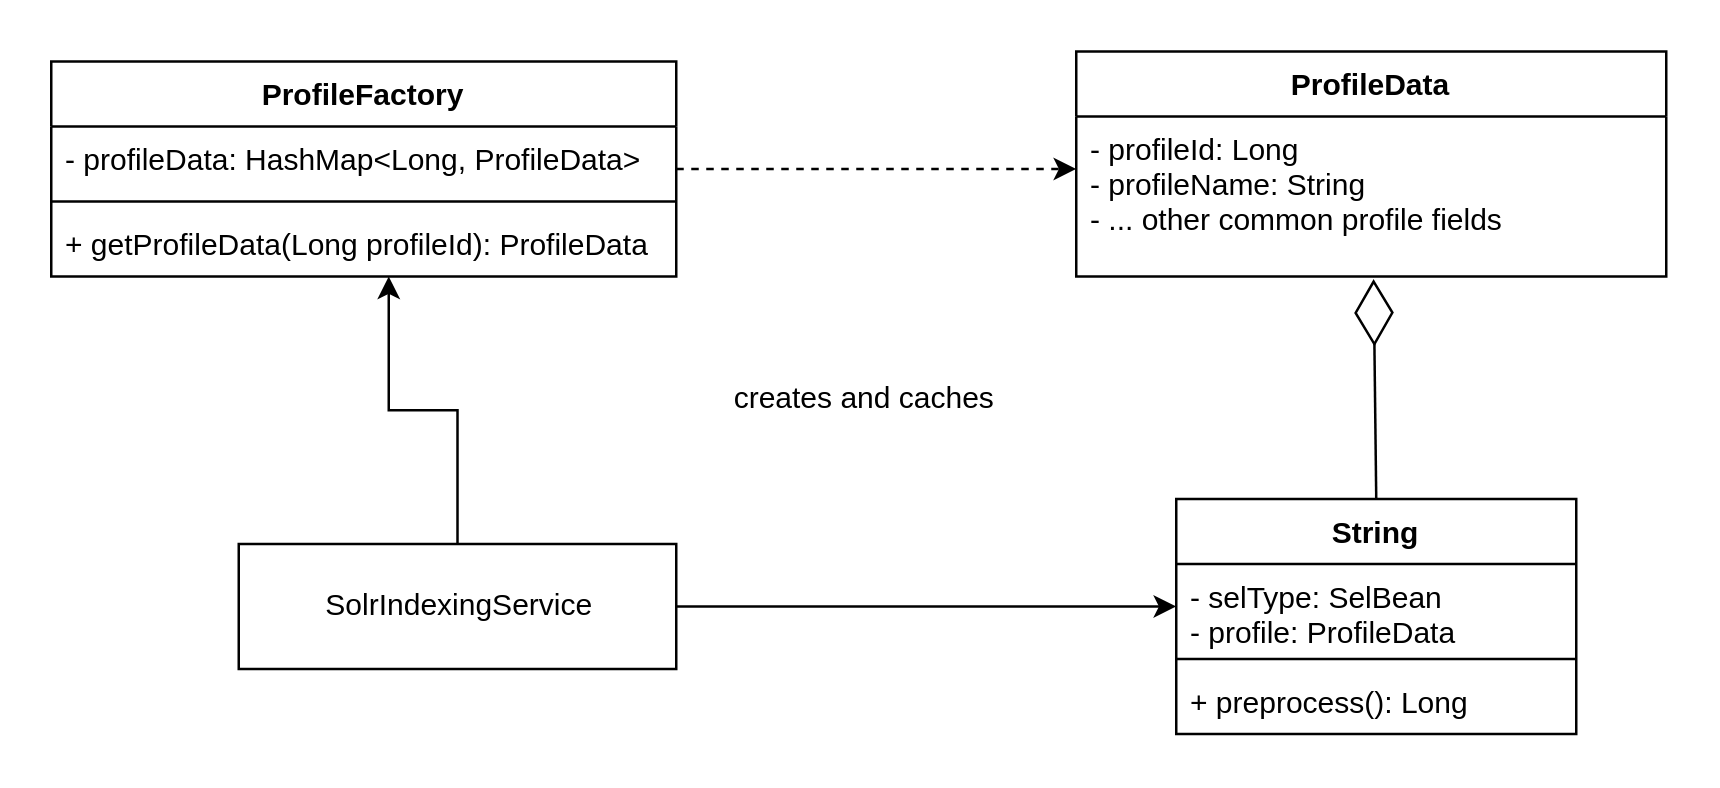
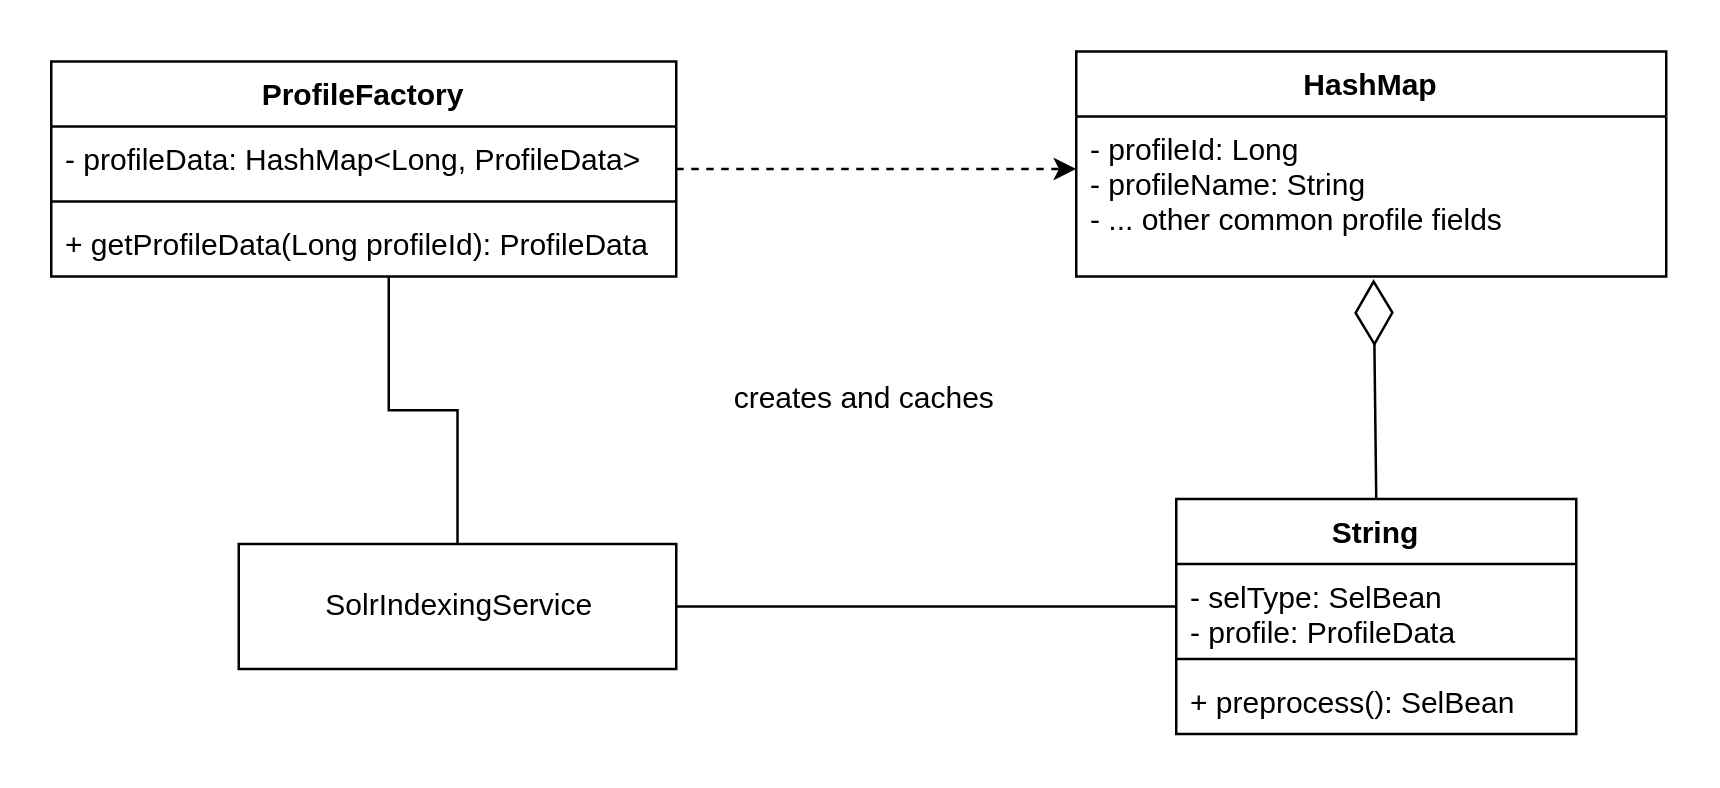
node "ProfileData": label "ProfileData" -> "HashMap"
edge "SolrIndexingService" -> "+ getProfileData(Long profileId): ProfileData": arrowhead classic -> none
edge "SolrIndexingService" -> "- selType: SelBean - profile: ProfileData": arrowhead classic -> none
node "+ preprocess(): Long": label "+ preprocess(): Long" -> "+ preprocess(): SelBean"
